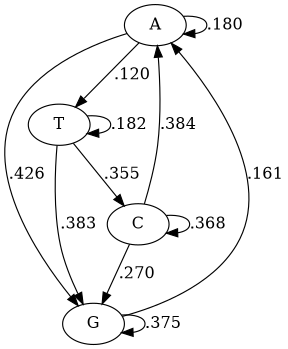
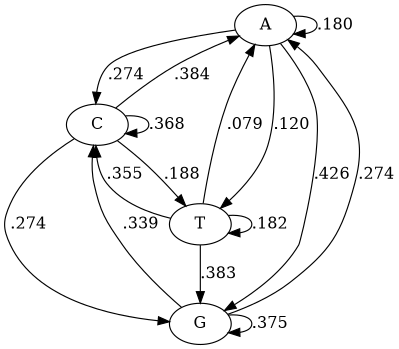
edge "A" -> "C": added, label ".274"
edge "T" -> "A": added, label ".079"
edge "C" -> "T": added, label ".188"
edge "G" -> "A": label ".161" -> ".274"
edge "G" -> "C": added, label ".339"
edge "C" -> "G": label ".270" -> ".274"
